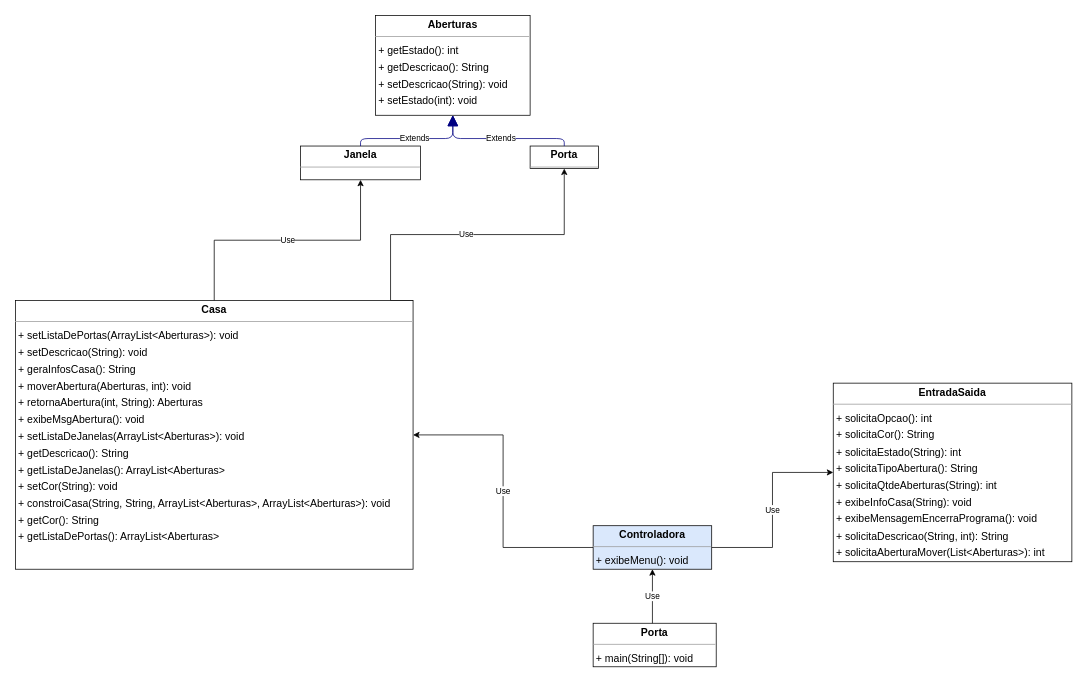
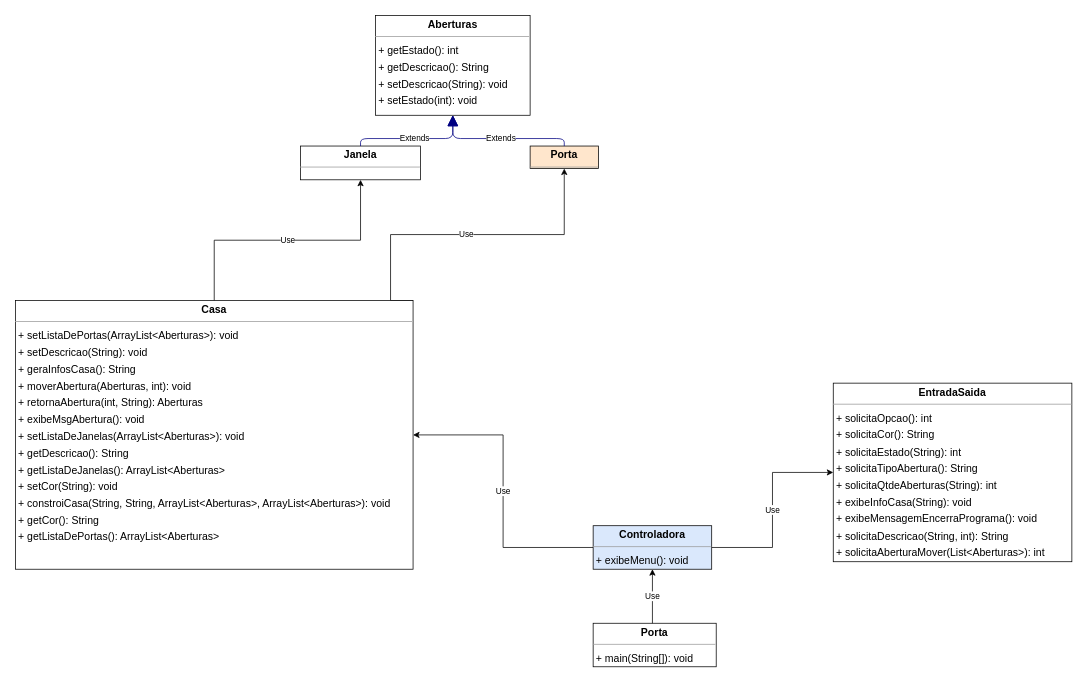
node "Porta": fillcolor #ffffff -> #ffe6cc
